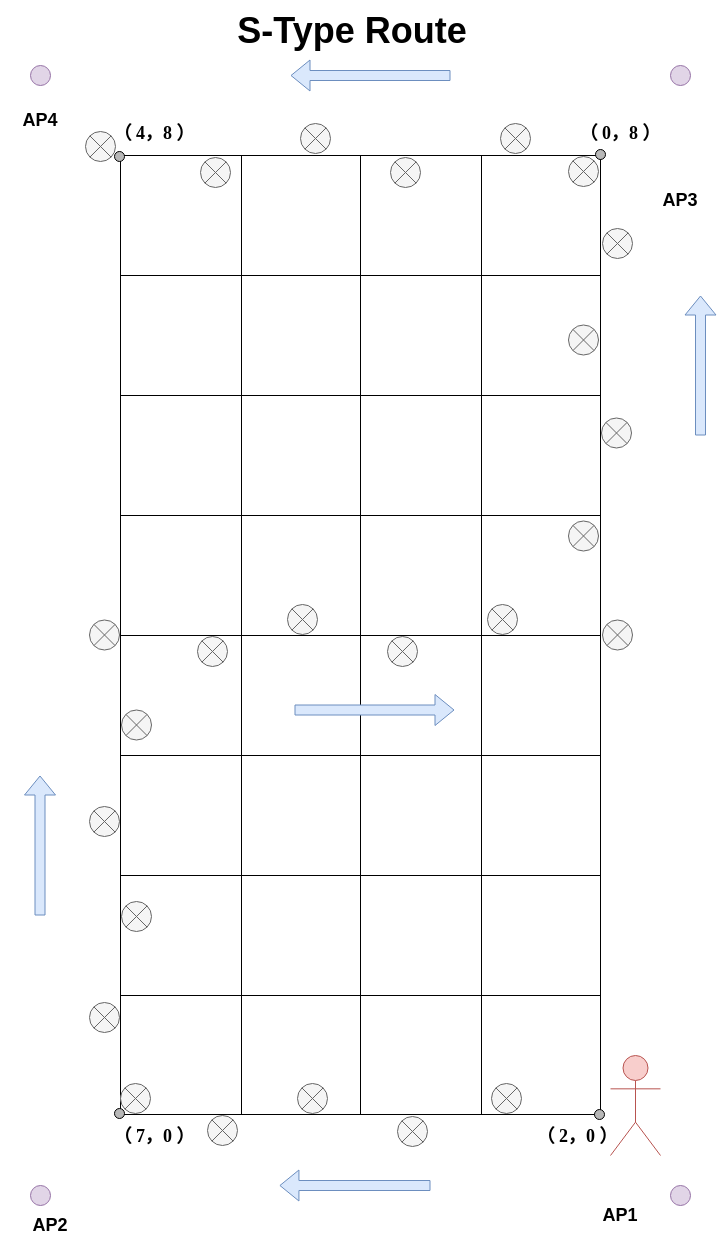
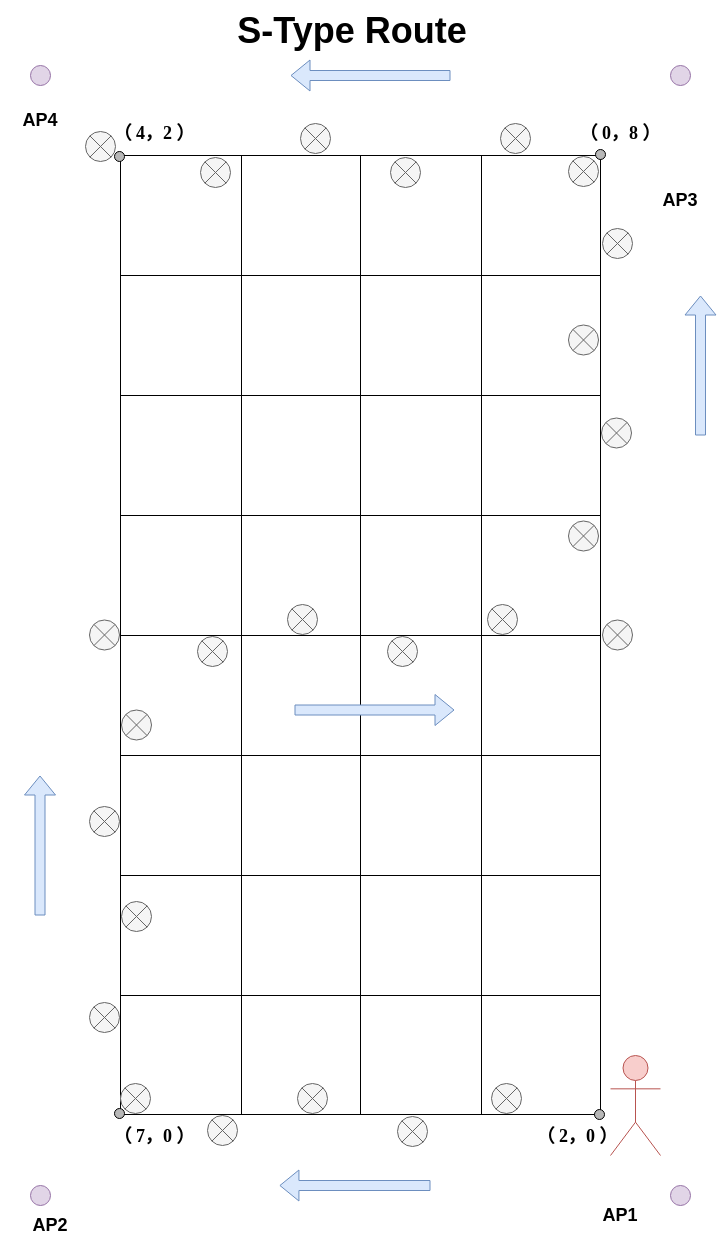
node "（ 4，8 ）": label "（ 4，8 ）" -> "（ 4，2 ）"
